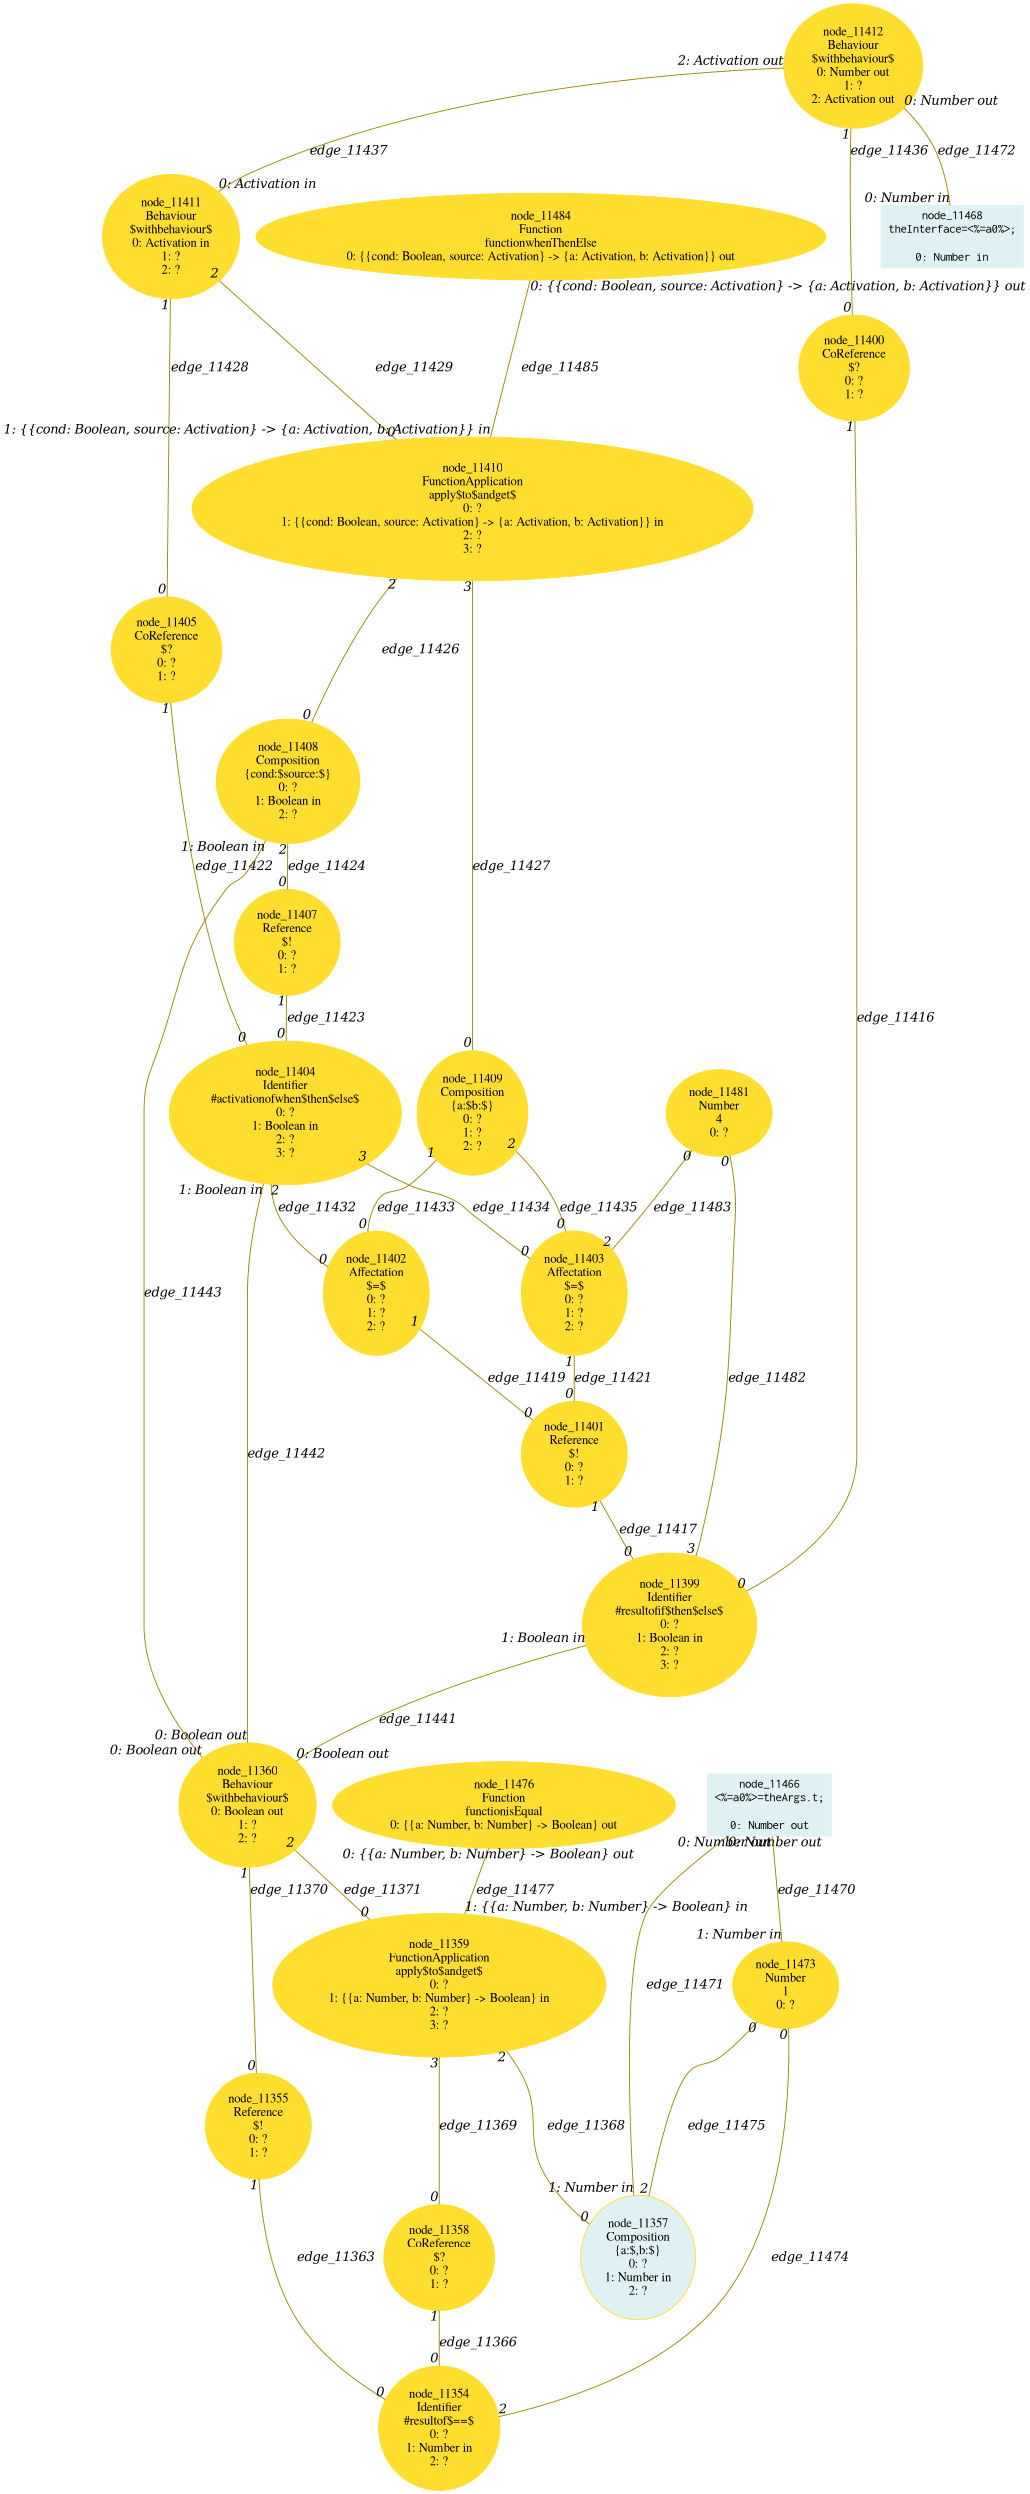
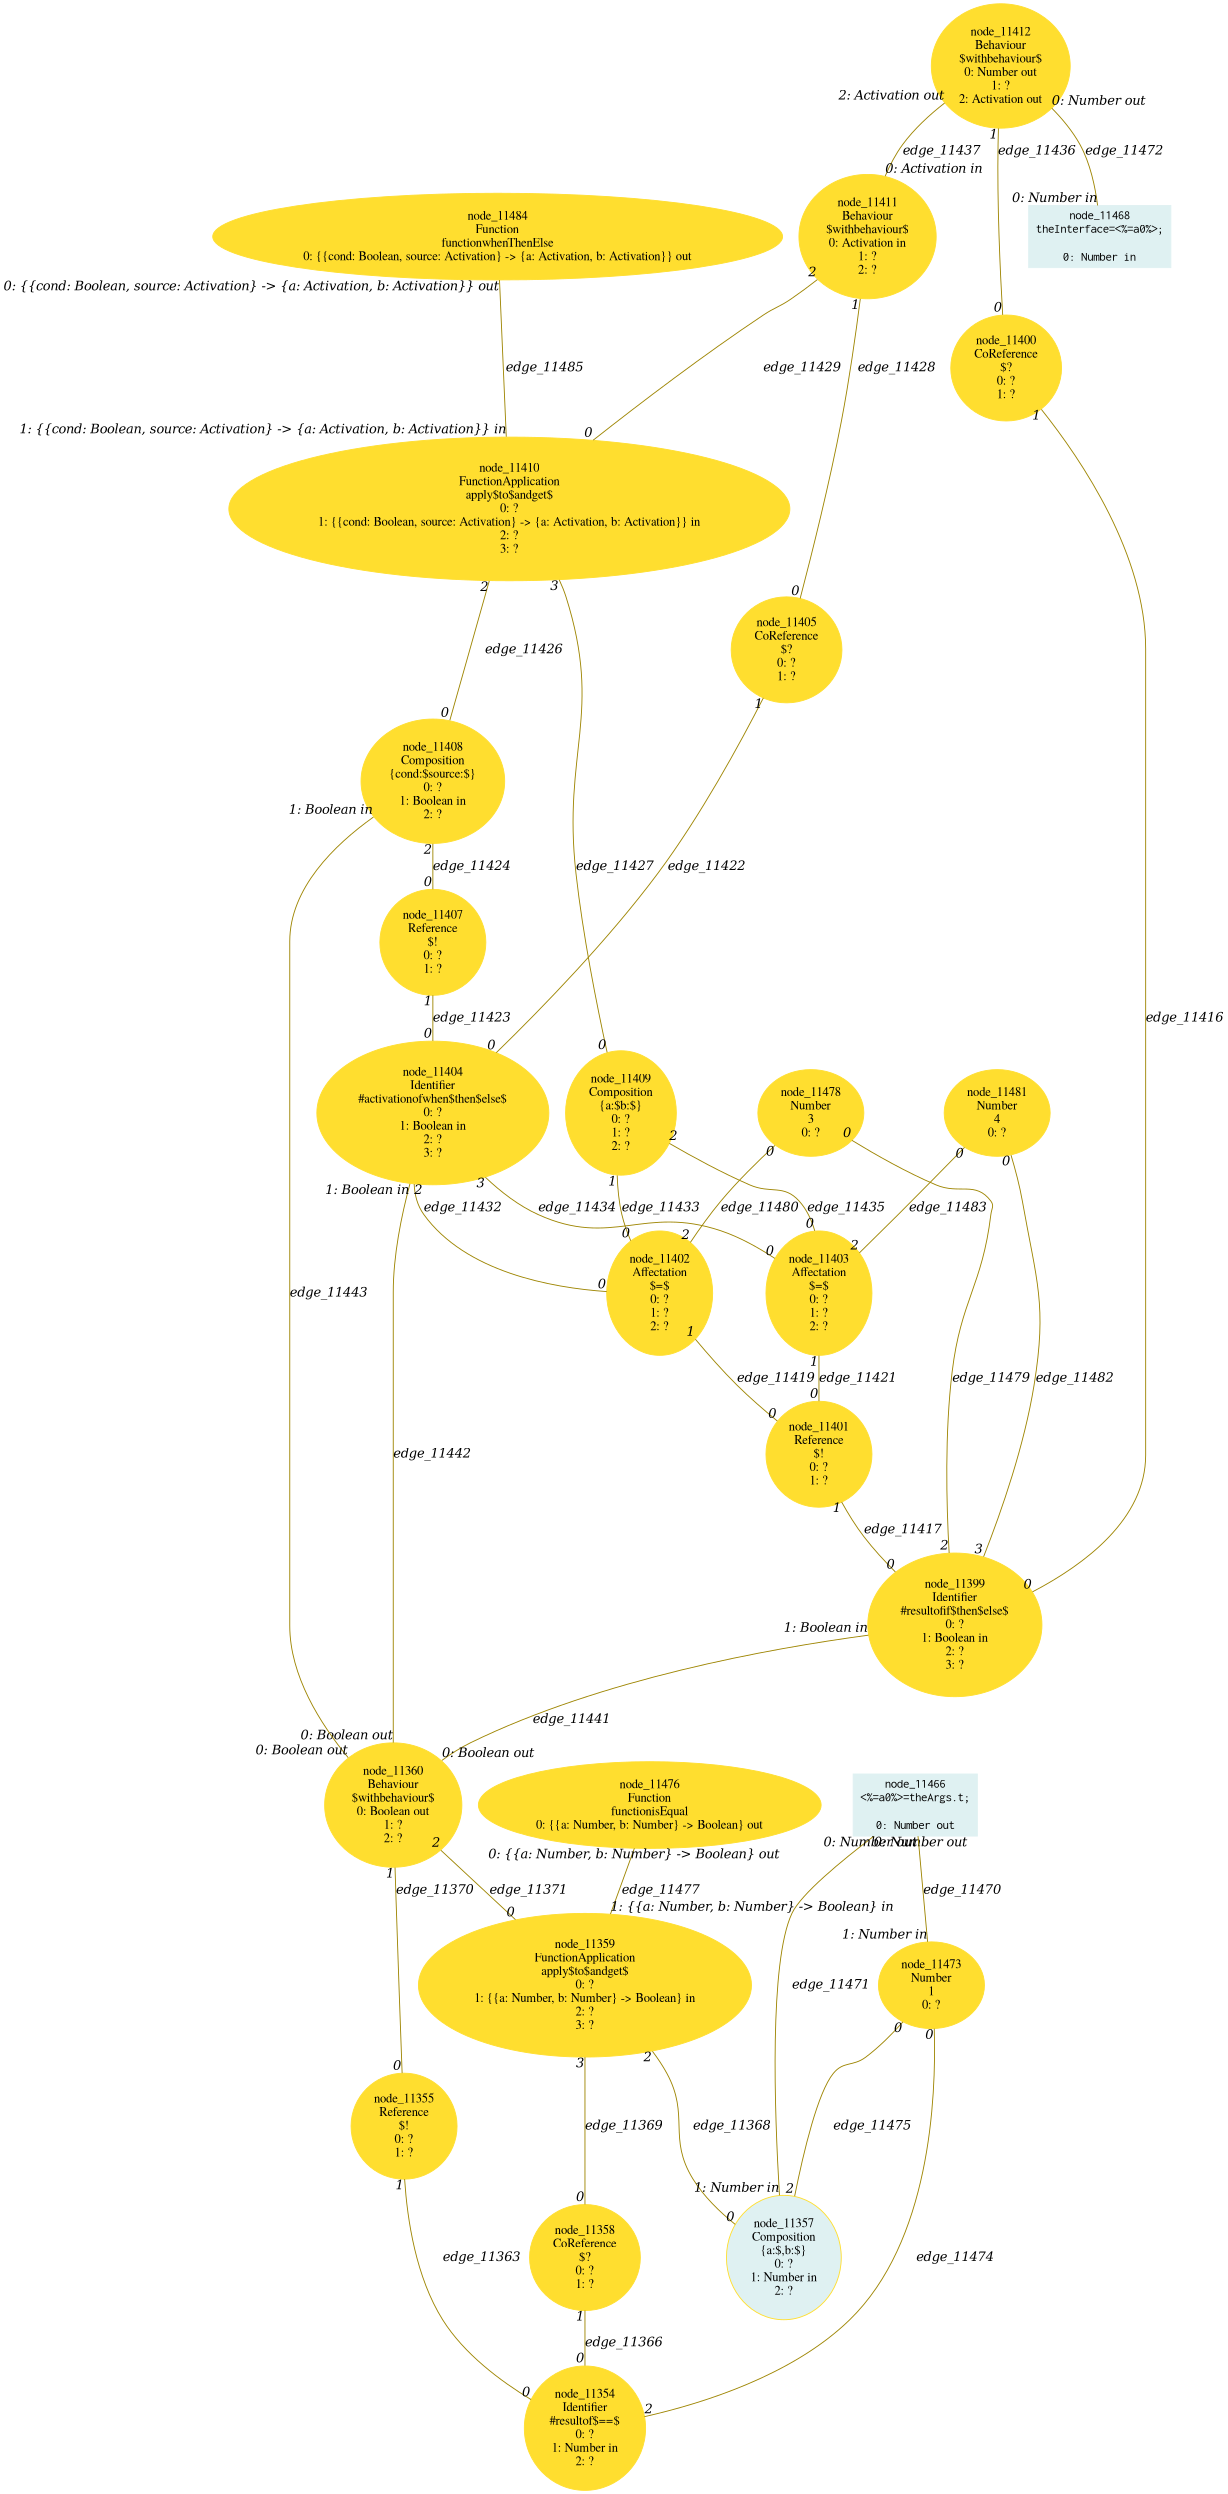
node "node_11478 Number 3 0: ?": added
